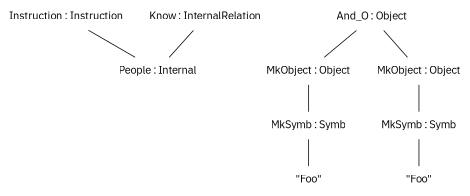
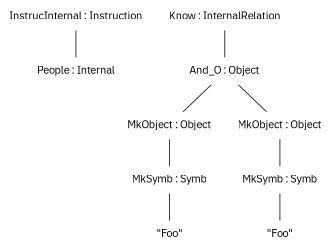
node "Instruction : Instruction": label "Instruction : Instruction" -> "InstrucInternal : Instruction"
edge "Know : InternalRelation" -- "People : Internal": now "Know : InternalRelation" -- "And_O : Object"
